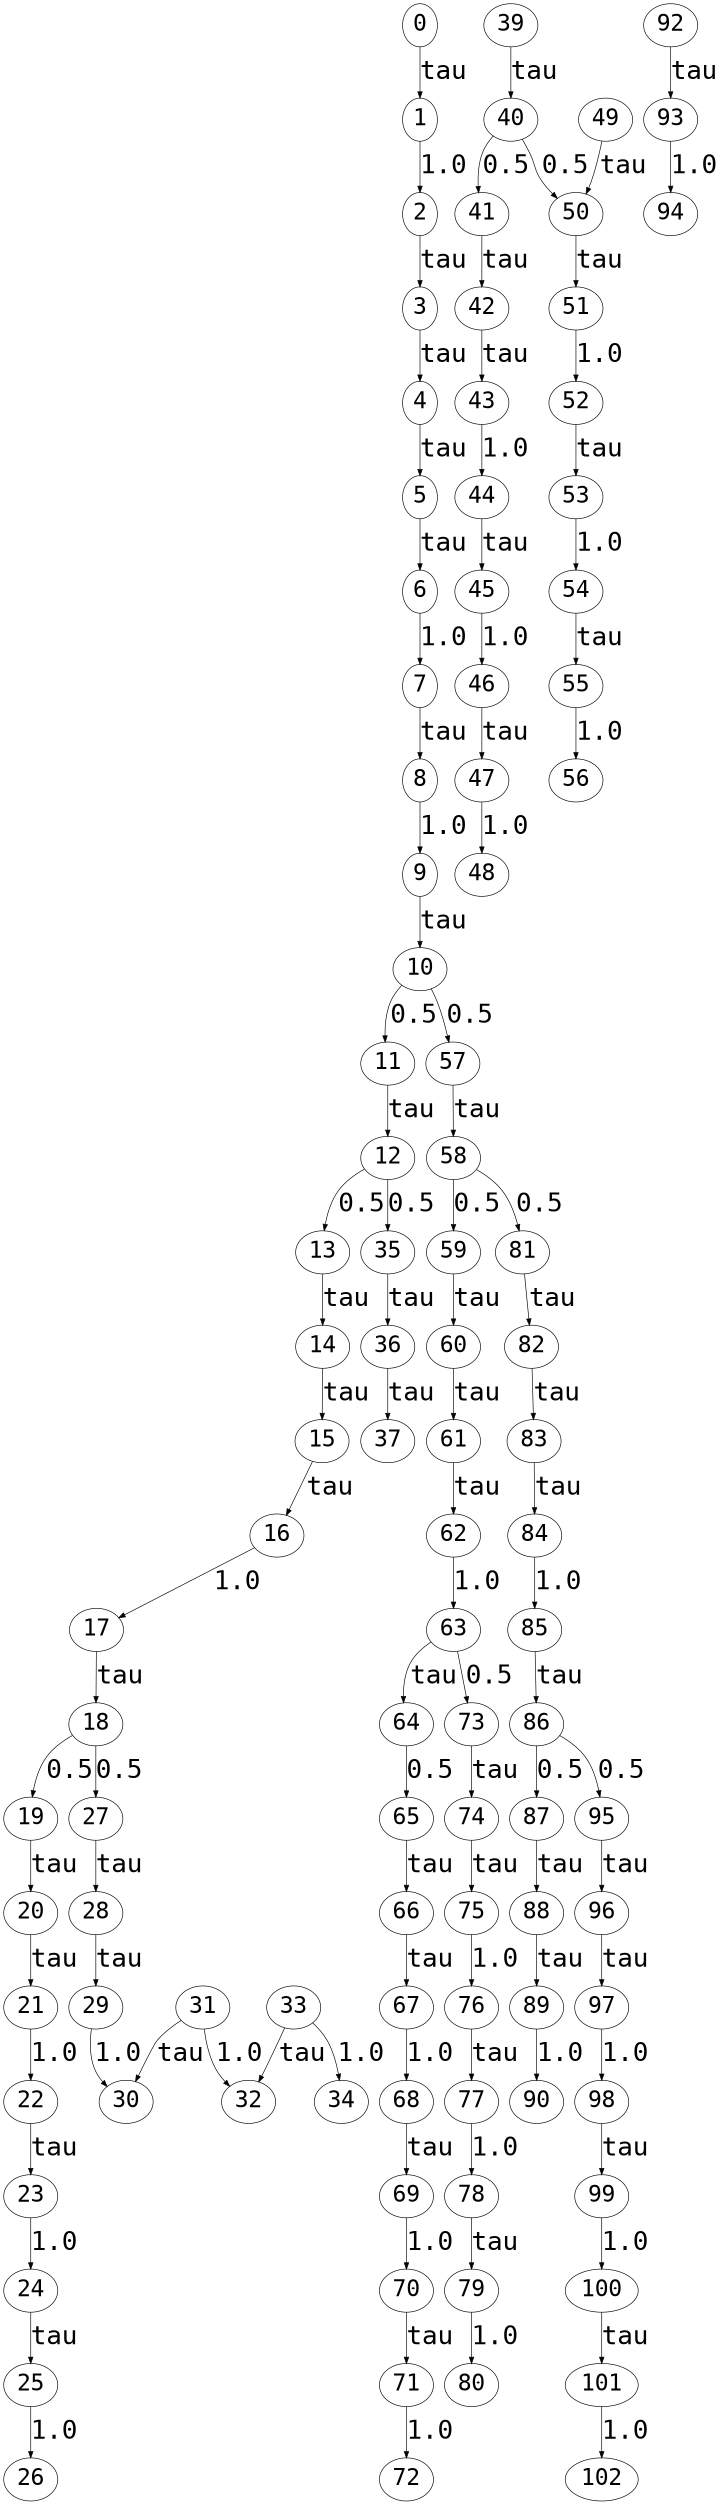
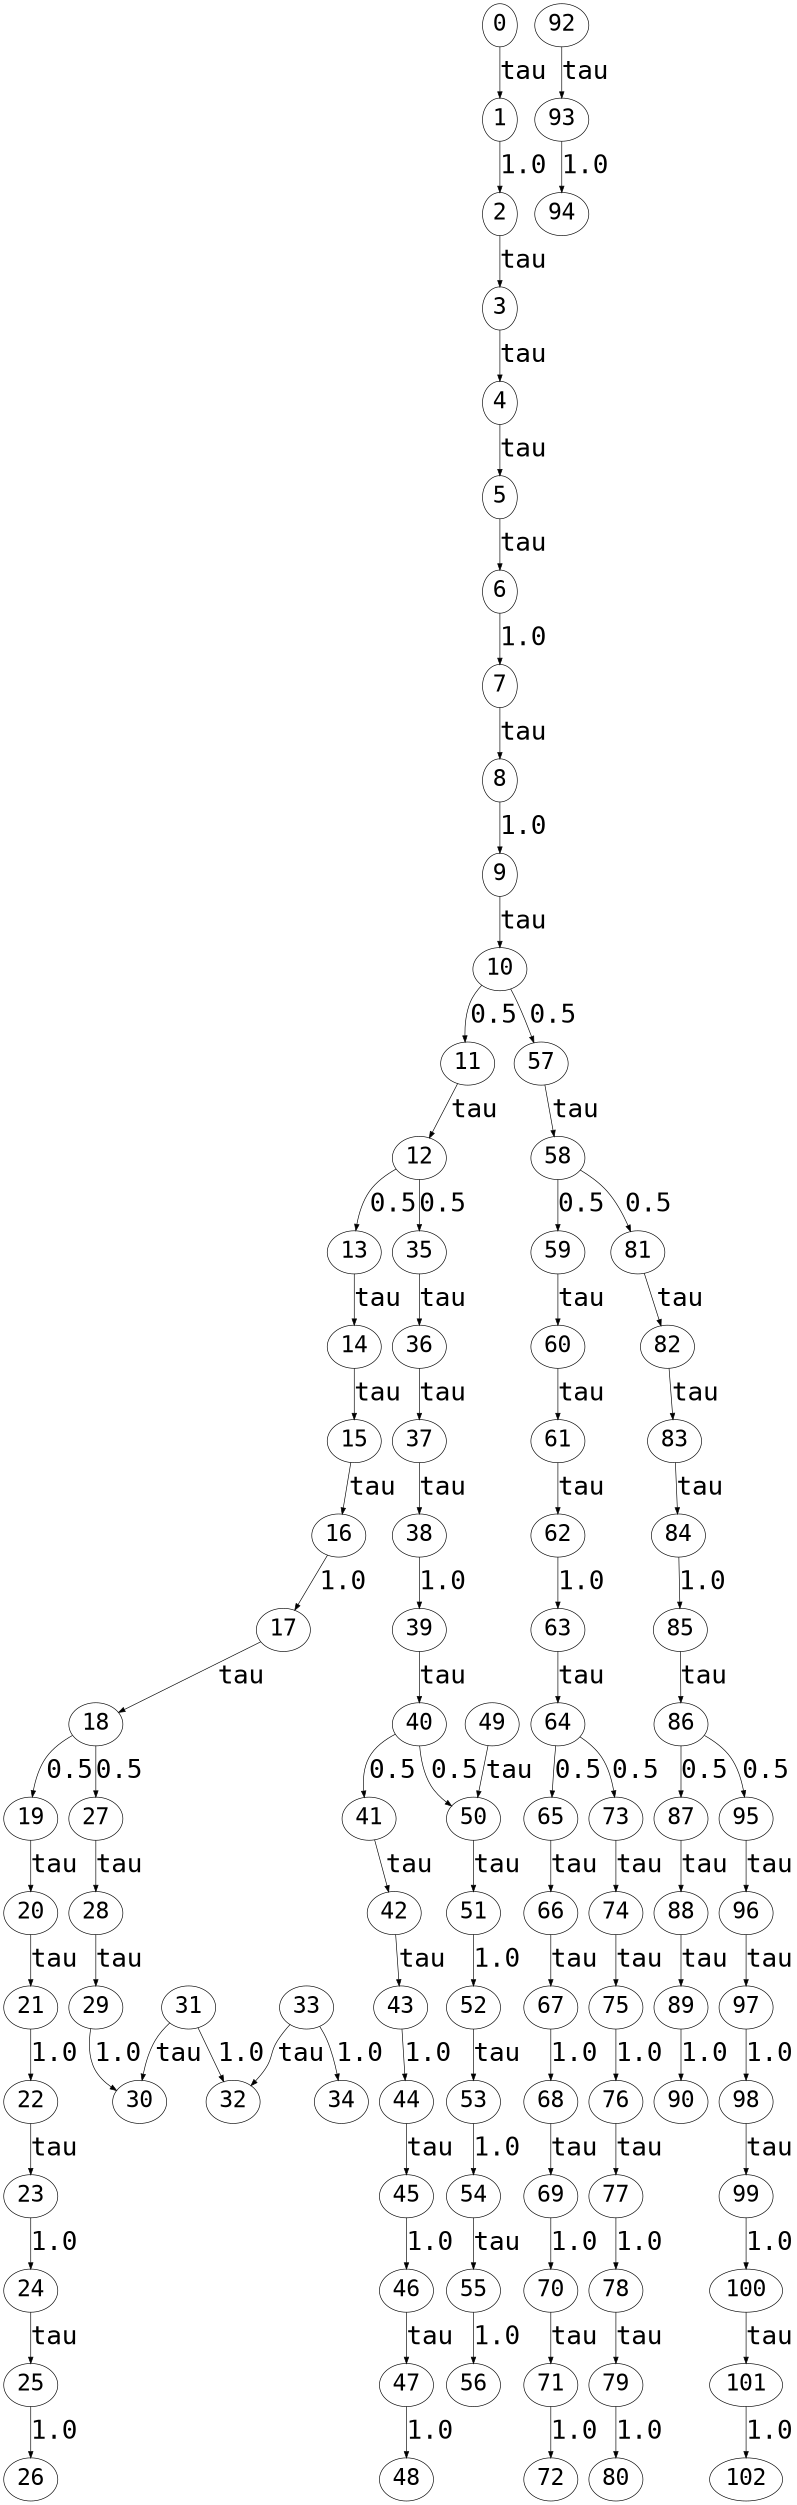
node "38": added
edge "63" -> "73": now "64" -> "73"
